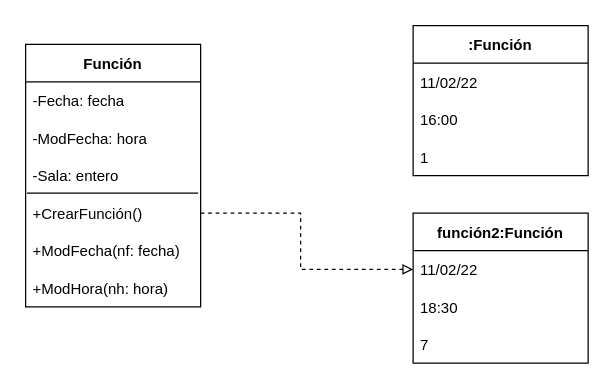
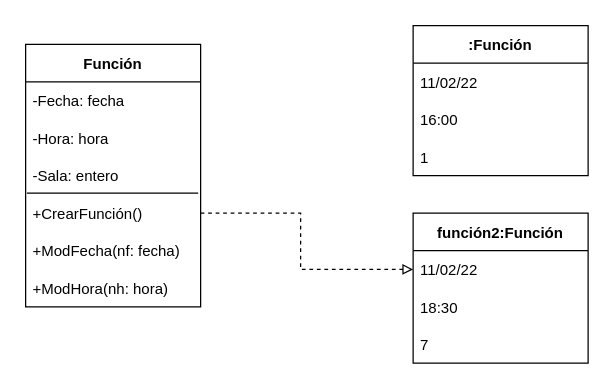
node "-ModFecha: hora": label "-ModFecha: hora" -> "-Hora: hora"
